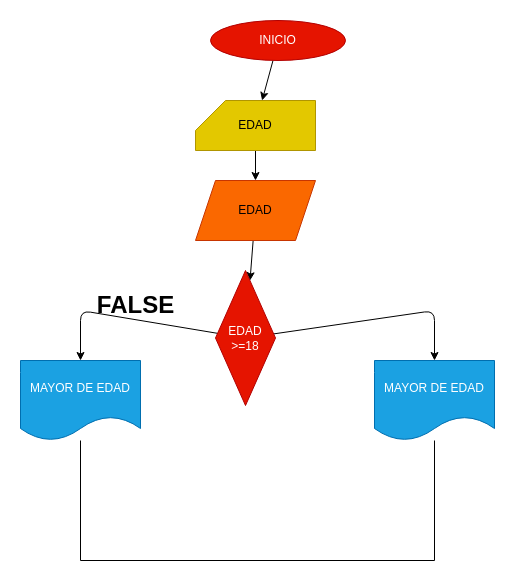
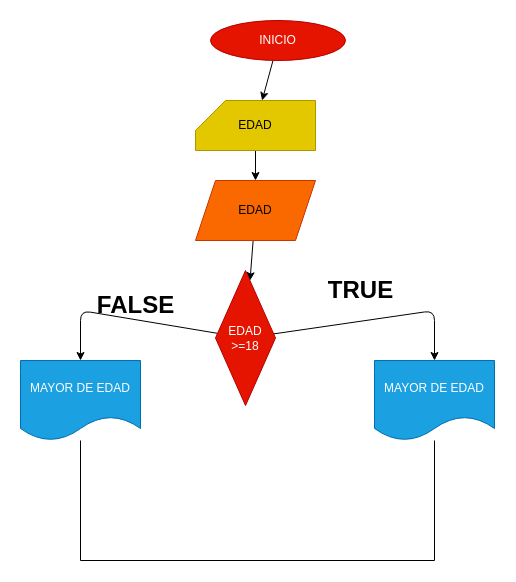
node "TRUE": added
